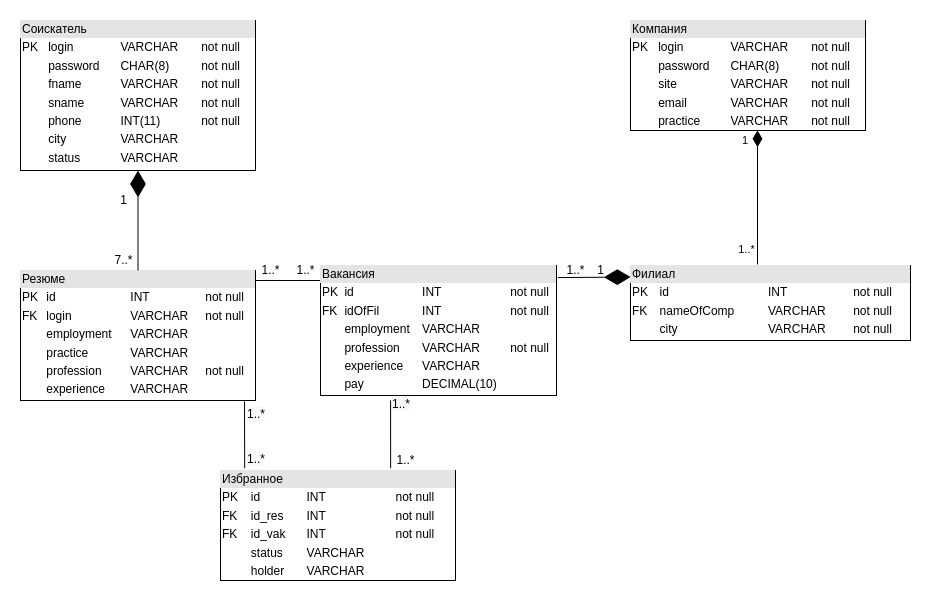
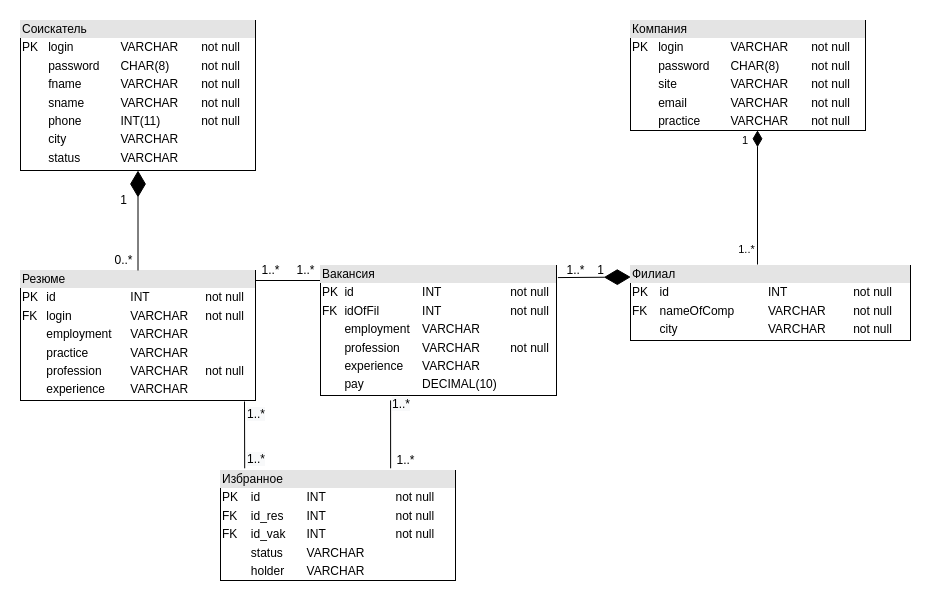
node "7..*": label "7..*" -> "0..*"
